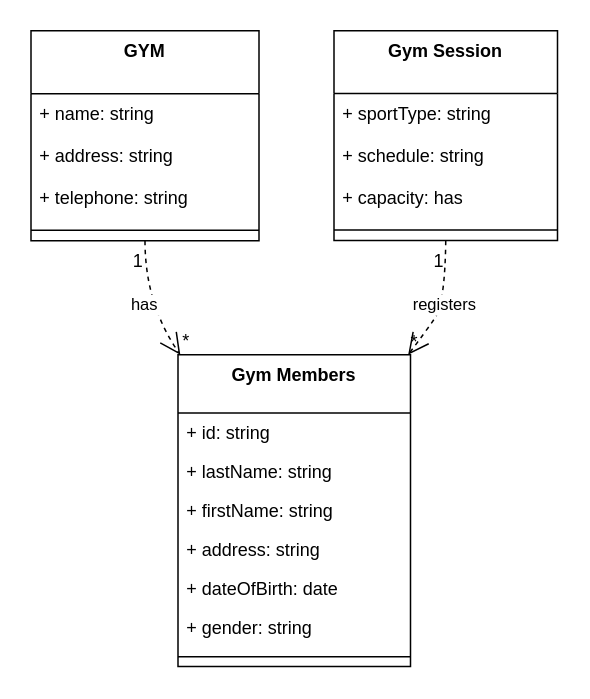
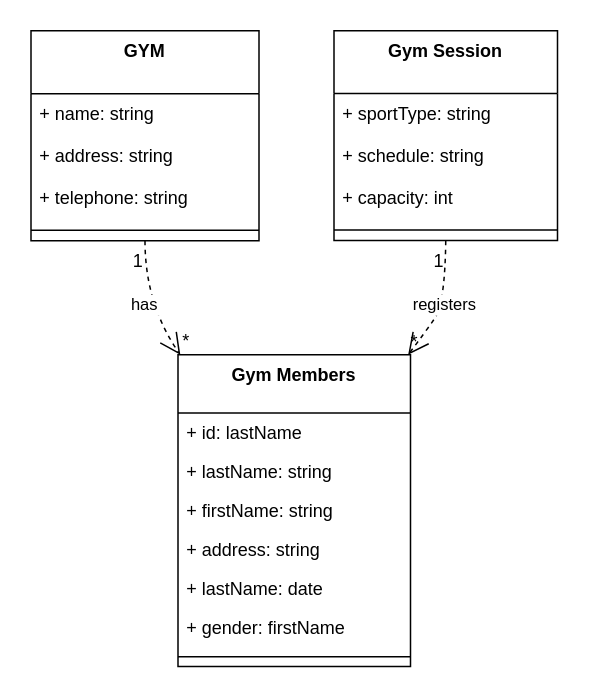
node "+ capacity: has": label "+ capacity: has" -> "+ capacity: int"
node "+ id: string": label "+ id: string" -> "+ id: lastName"
node "+ dateOfBirth: date": label "+ dateOfBirth: date" -> "+ lastName: date"
node "+ gender: string": label "+ gender: string" -> "+ gender: firstName"
